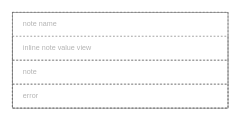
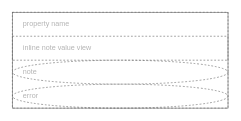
node "note name": label "note name" -> "property name"
node "note": shape rectangle -> ellipse
node "error": shape rectangle -> ellipse
